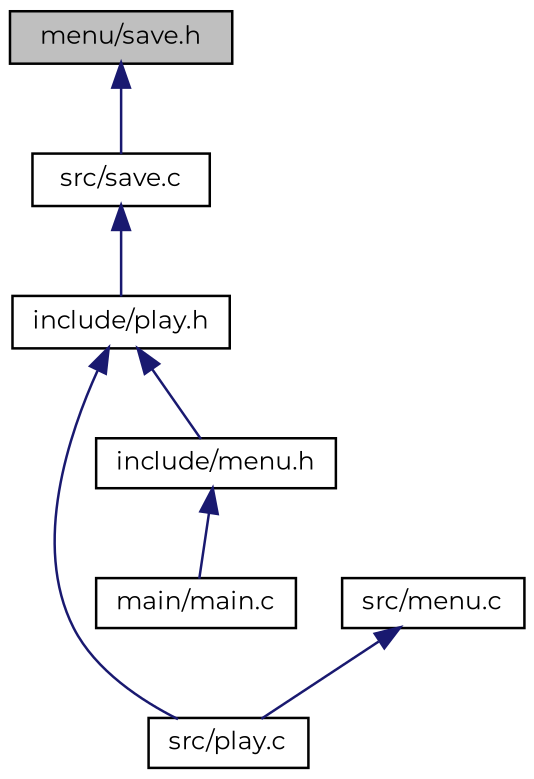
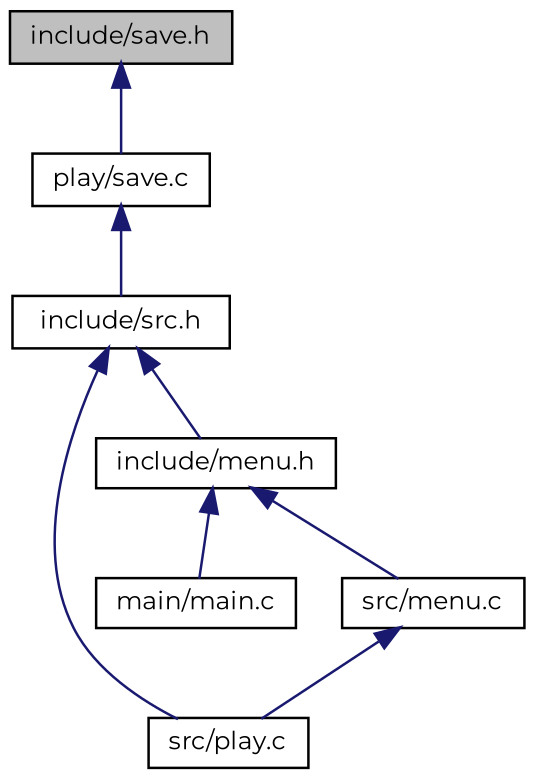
node "menu/save.h": label "menu/save.h" -> "include/save.h"
node "src/save.c": label "src/save.c" -> "play/save.c"
node "include/play.h": label "include/play.h" -> "include/src.h"
edge "src/menu.c" -> "include/menu.h": added
